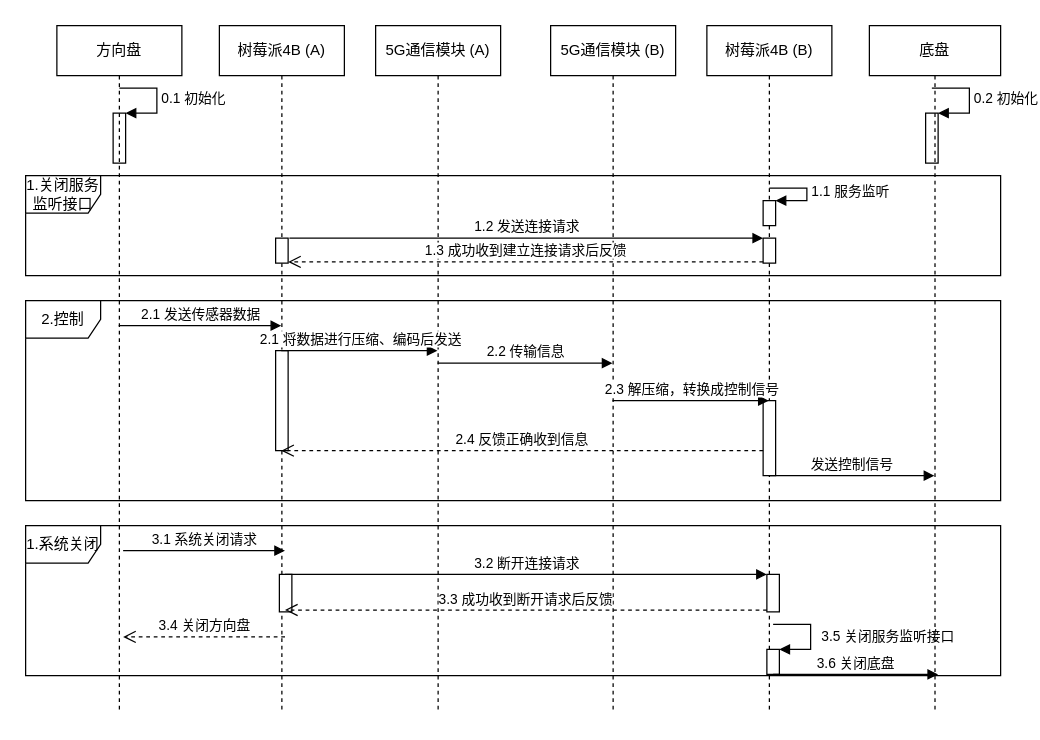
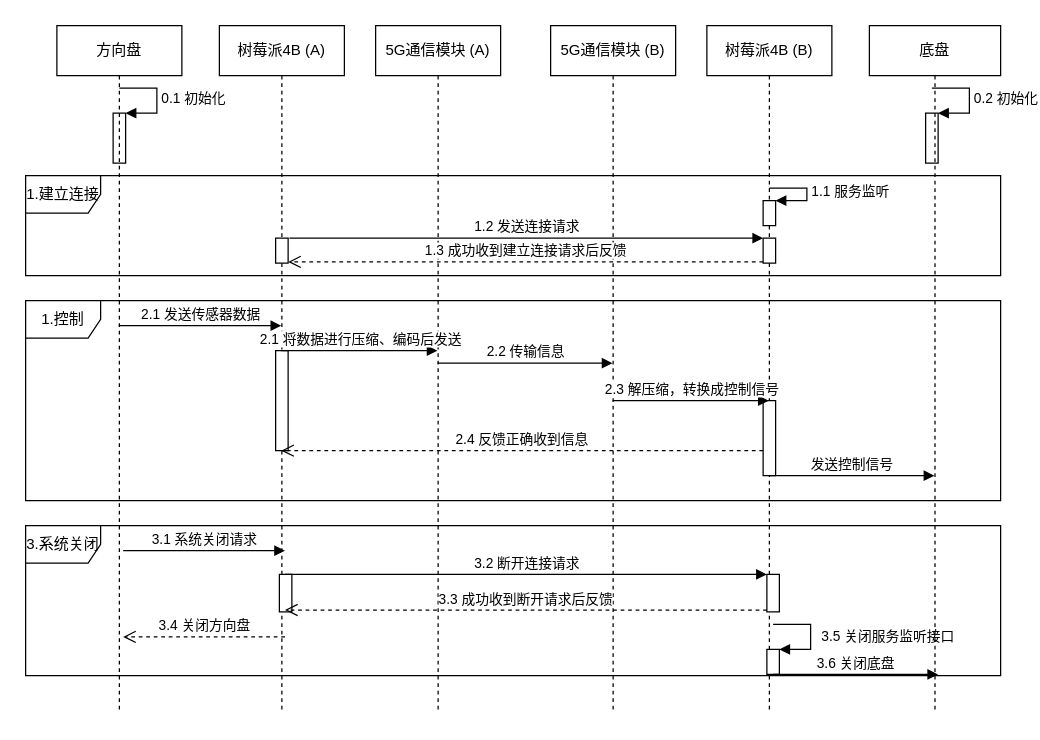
node "1.关闭服务监听接口": label "1.关闭服务监听接口" -> "1.建立连接"
node "2.控制": label "2.控制" -> "1.控制"
node "1.系统关闭": label "1.系统关闭" -> "3.系统关闭"
